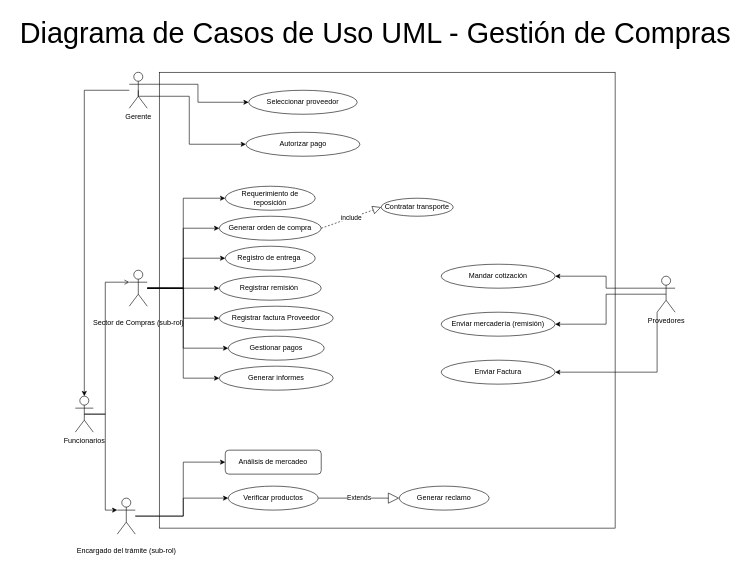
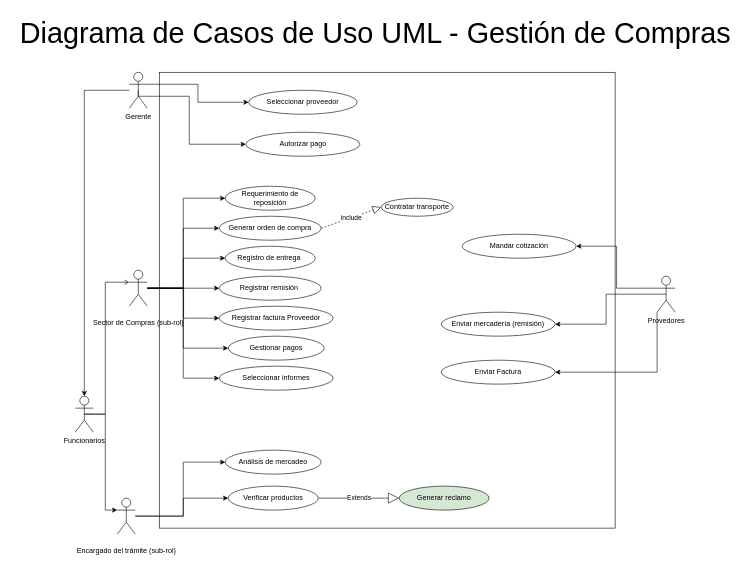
node "Mandar cotización": moved (498, 276) -> (519, 246)
node "Generar informes": label "Generar informes" -> "Seleccionar informes"
node "Análisis de mercadeo": shape rounded rectangle -> ellipse
node "Generar reclamo": fillcolor #ffffff -> #d5e8d4
